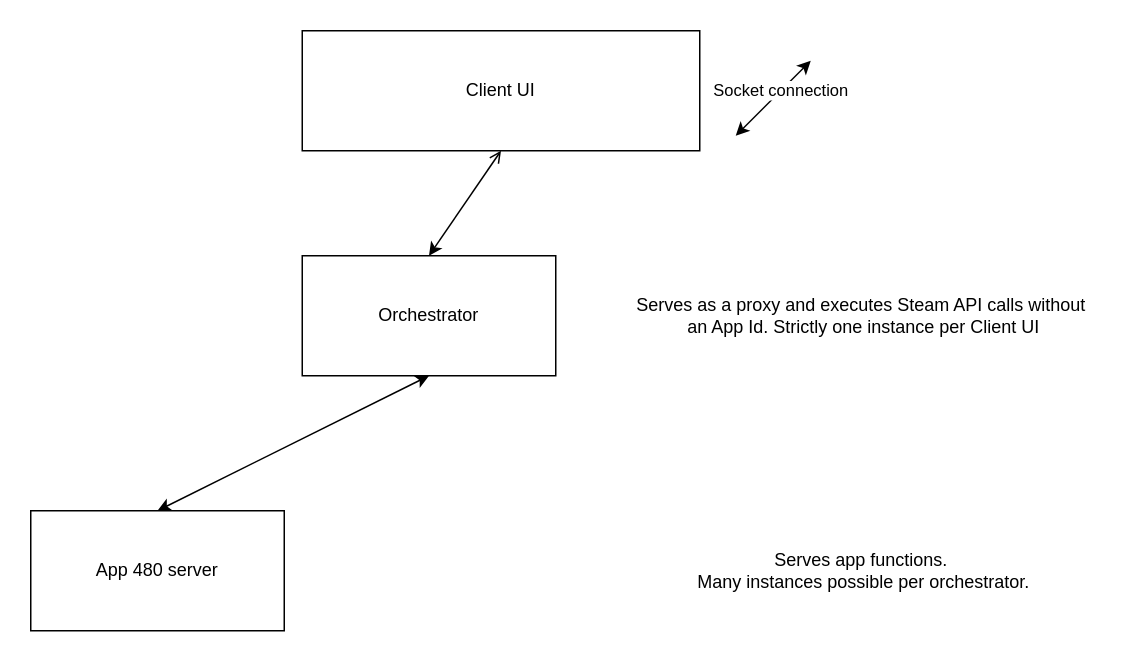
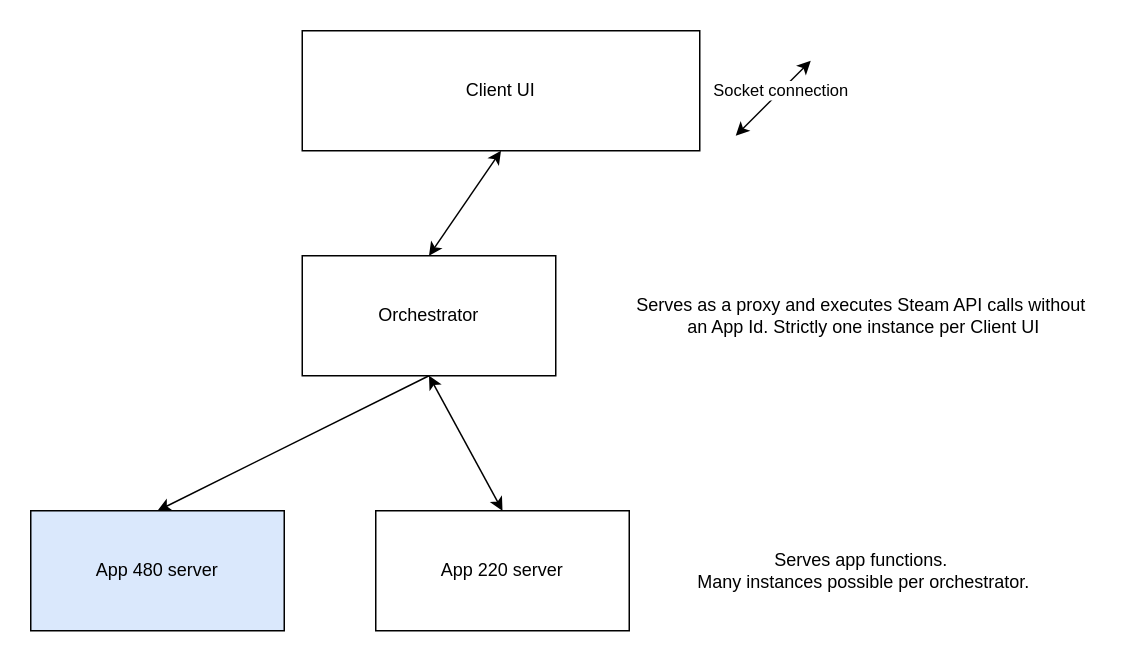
edge "Client UI" -- "Orchestrator": arrowhead open -> classic
edge "Orchestrator" -- "App 480 server": arrowhead classic -> none
edge "Orchestrator" -- "App 220 server": added
node "App 480 server": fillcolor #ffffff -> #dae8fc
node "App 220 server": added
